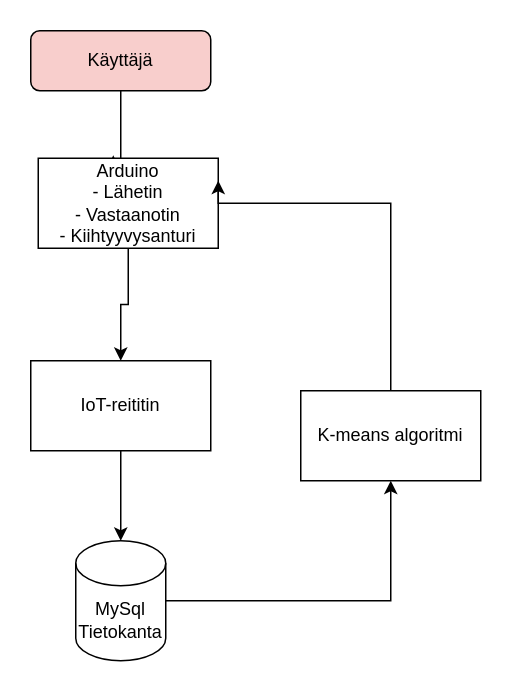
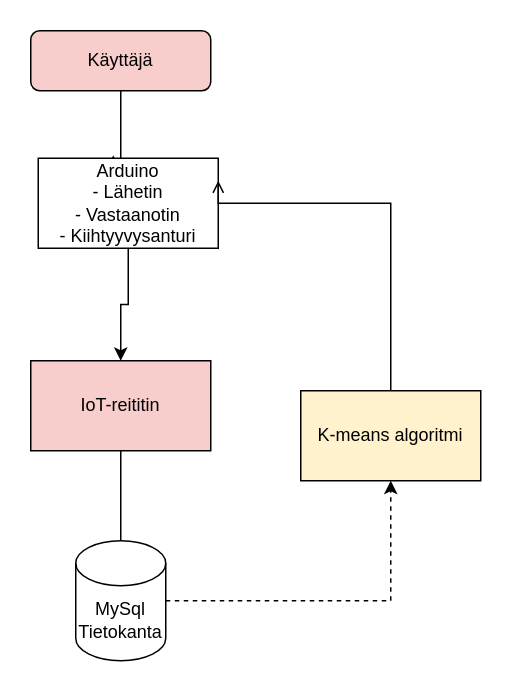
edge "K-means algoritmi" -> "Arduino - Lähetin - Vastaanotin - Kiihtyyvysanturi": arrowhead classic -> open
node "IoT-reititin": fillcolor #ffffff -> #f8cecc
node "K-means algoritmi": fillcolor #ffffff -> #fff2cc
edge "IoT-reititin" -> "MySql Tietokanta": arrowhead classic -> none
edge "MySql Tietokanta" -> "K-means algoritmi": style solid -> dashed
